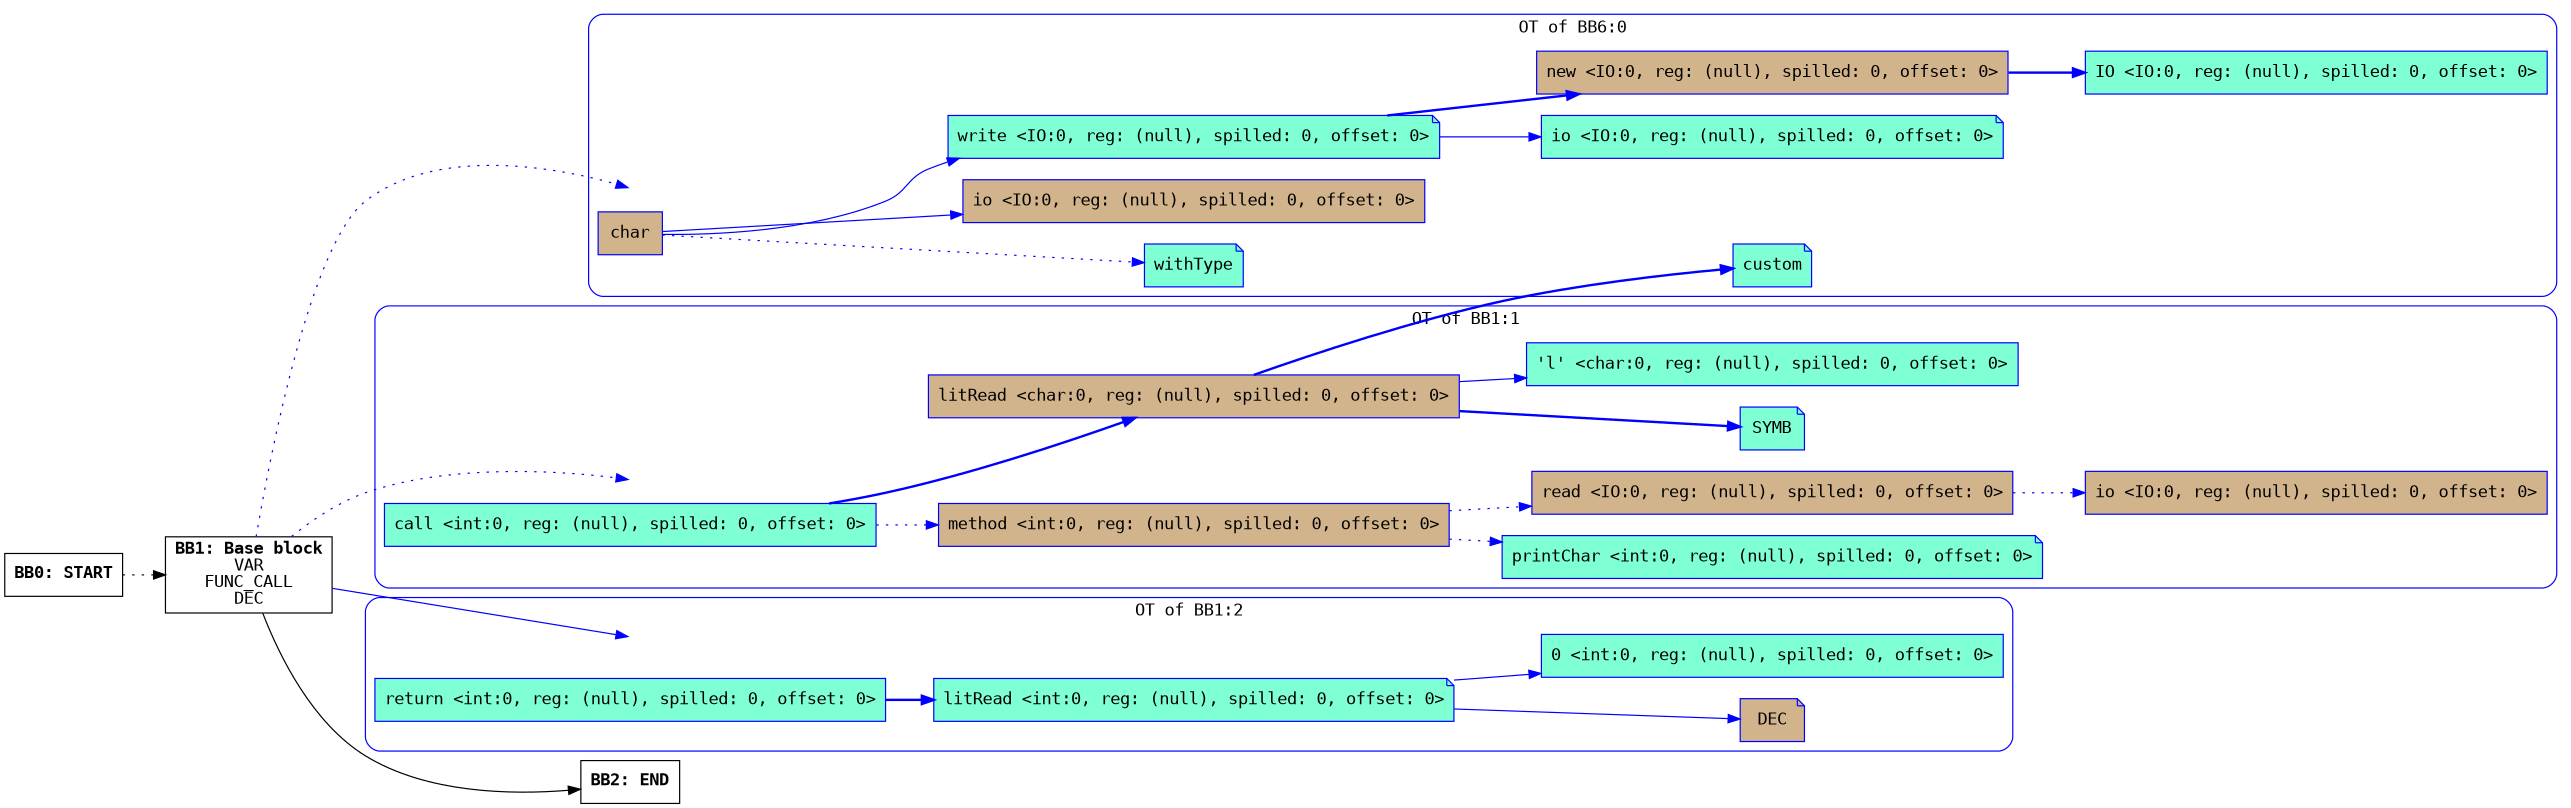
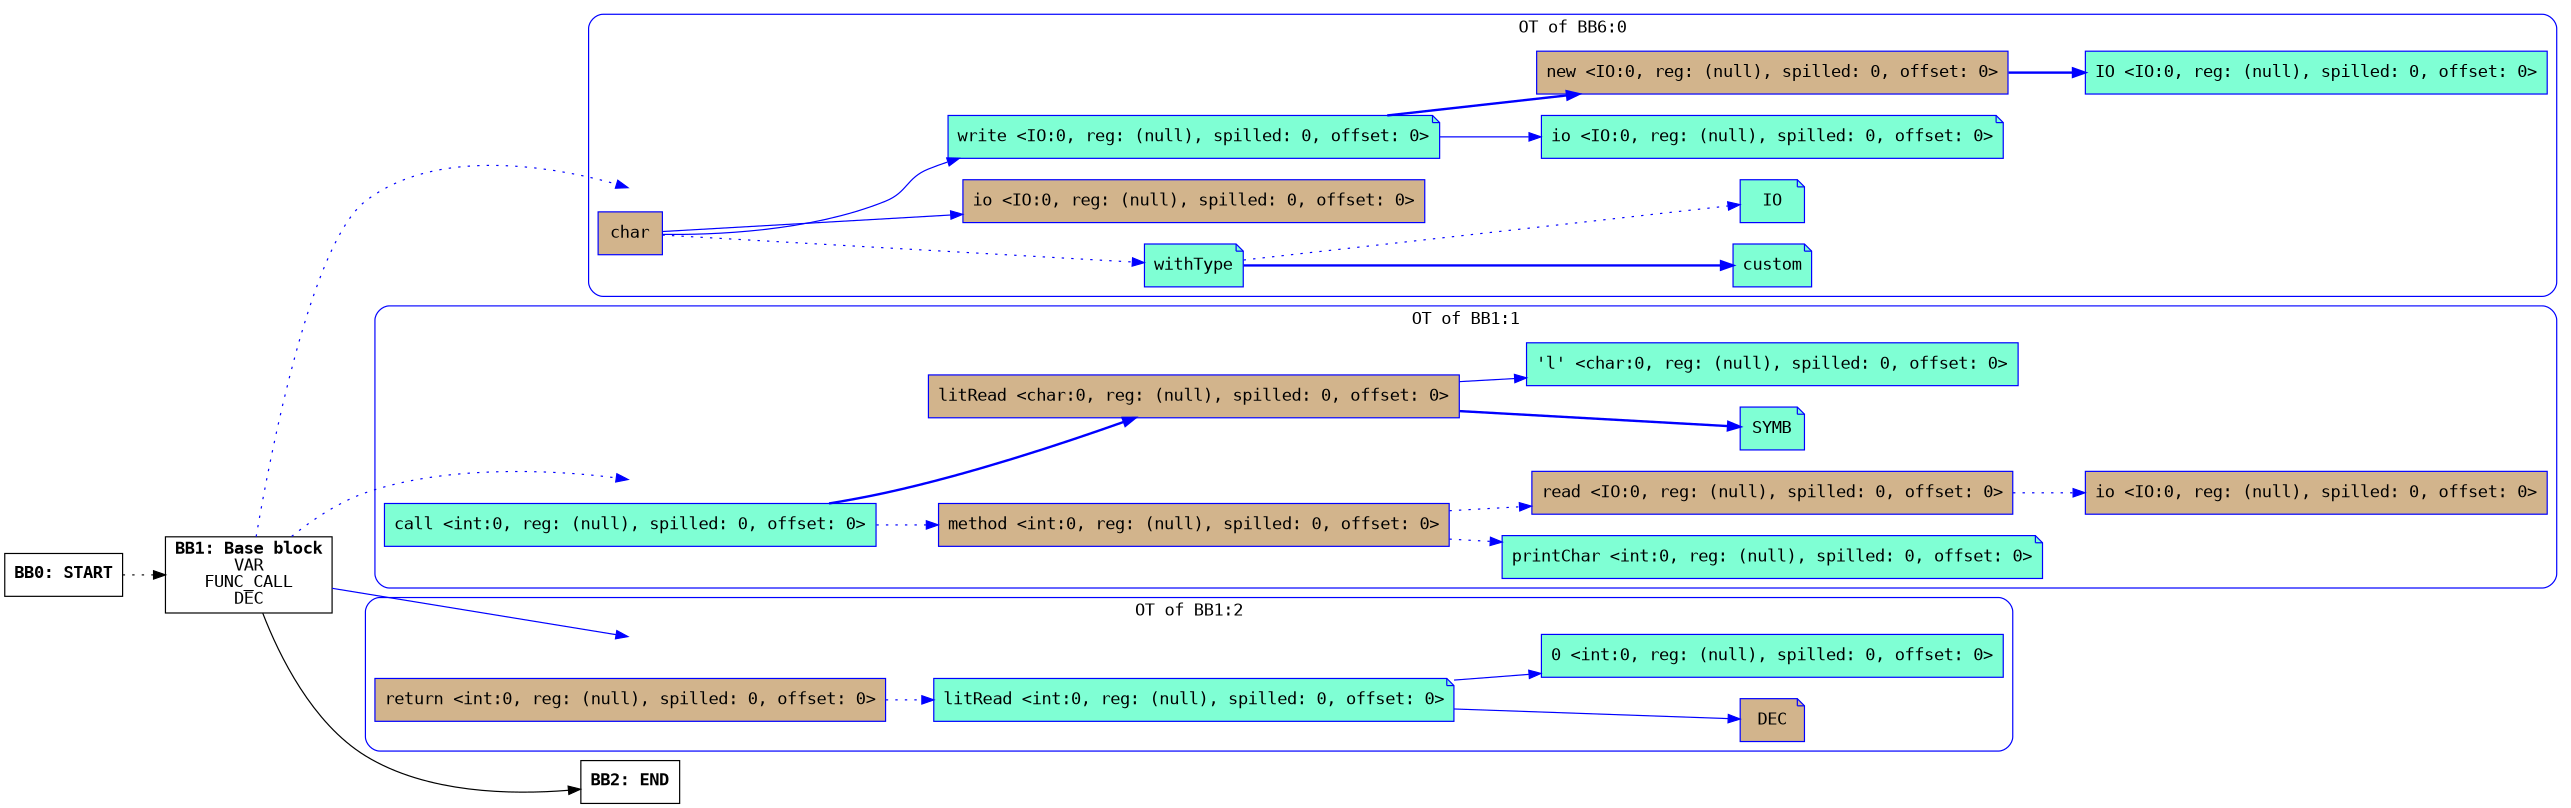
node "IO": added
edge "litRead <char:0, reg: (null), spilled: 0, offset: 0>" -> "custom": now "withType" -> "custom"
node "return <int:0, reg: (null), spilled: 0, offset: 0>": fillcolor aquamarine -> tan
edge "return <int:0, reg: (null), spilled: 0, offset: 0>" -> "litRead <int:0, reg: (null), spilled: 0, offset: 0>": style bold -> dotted
